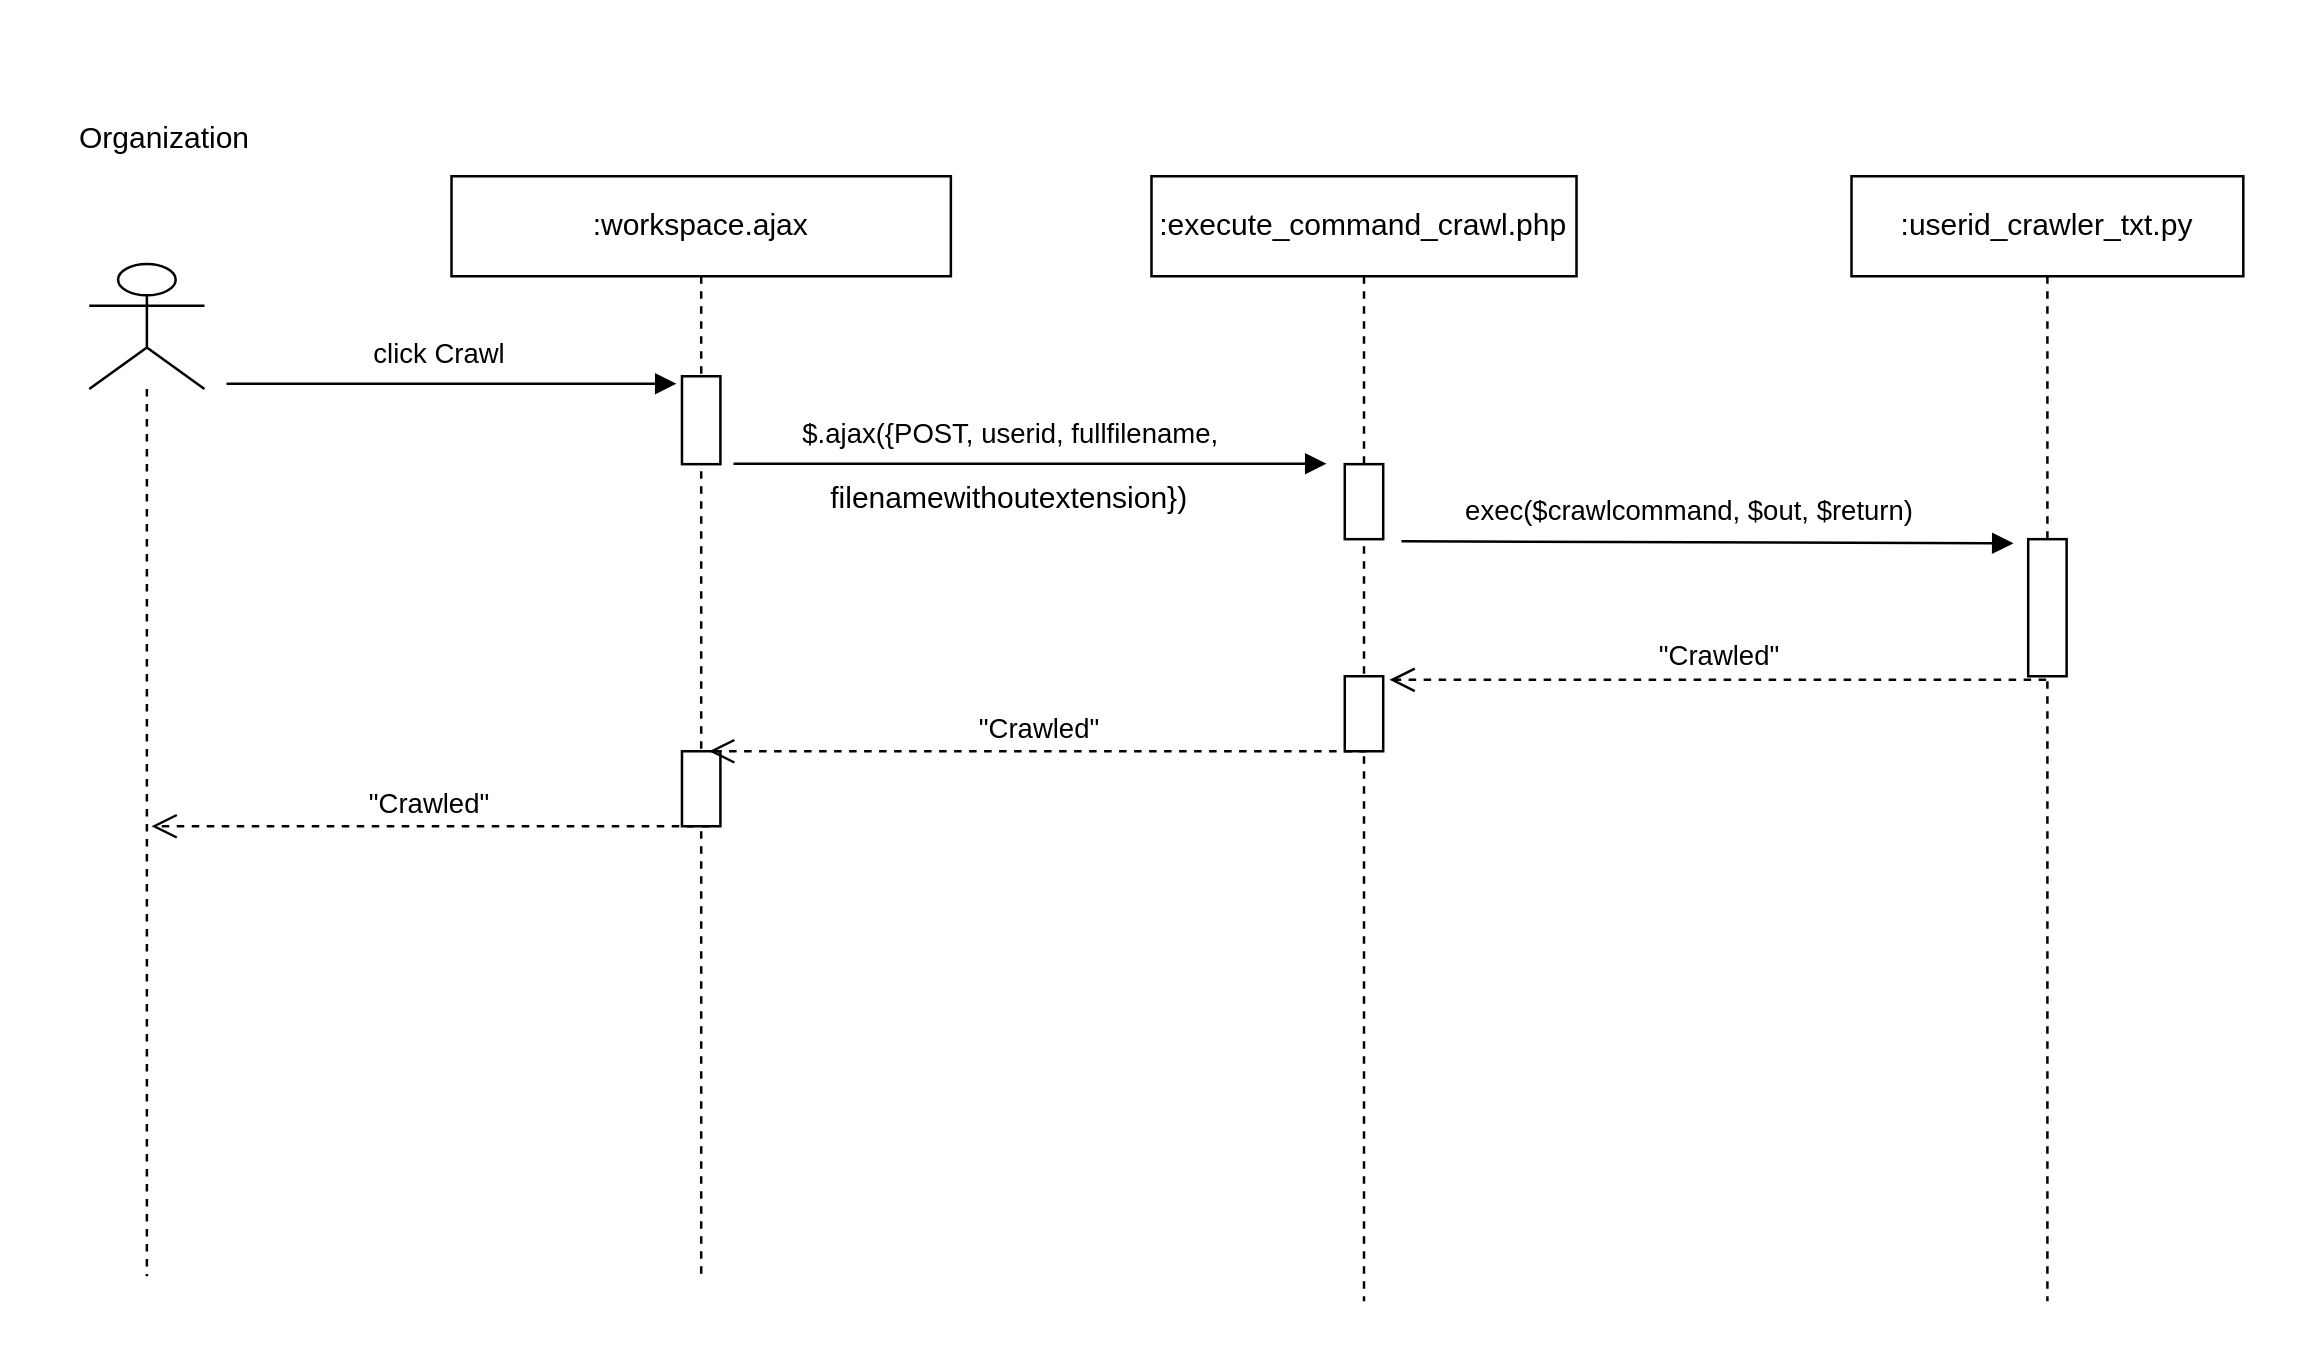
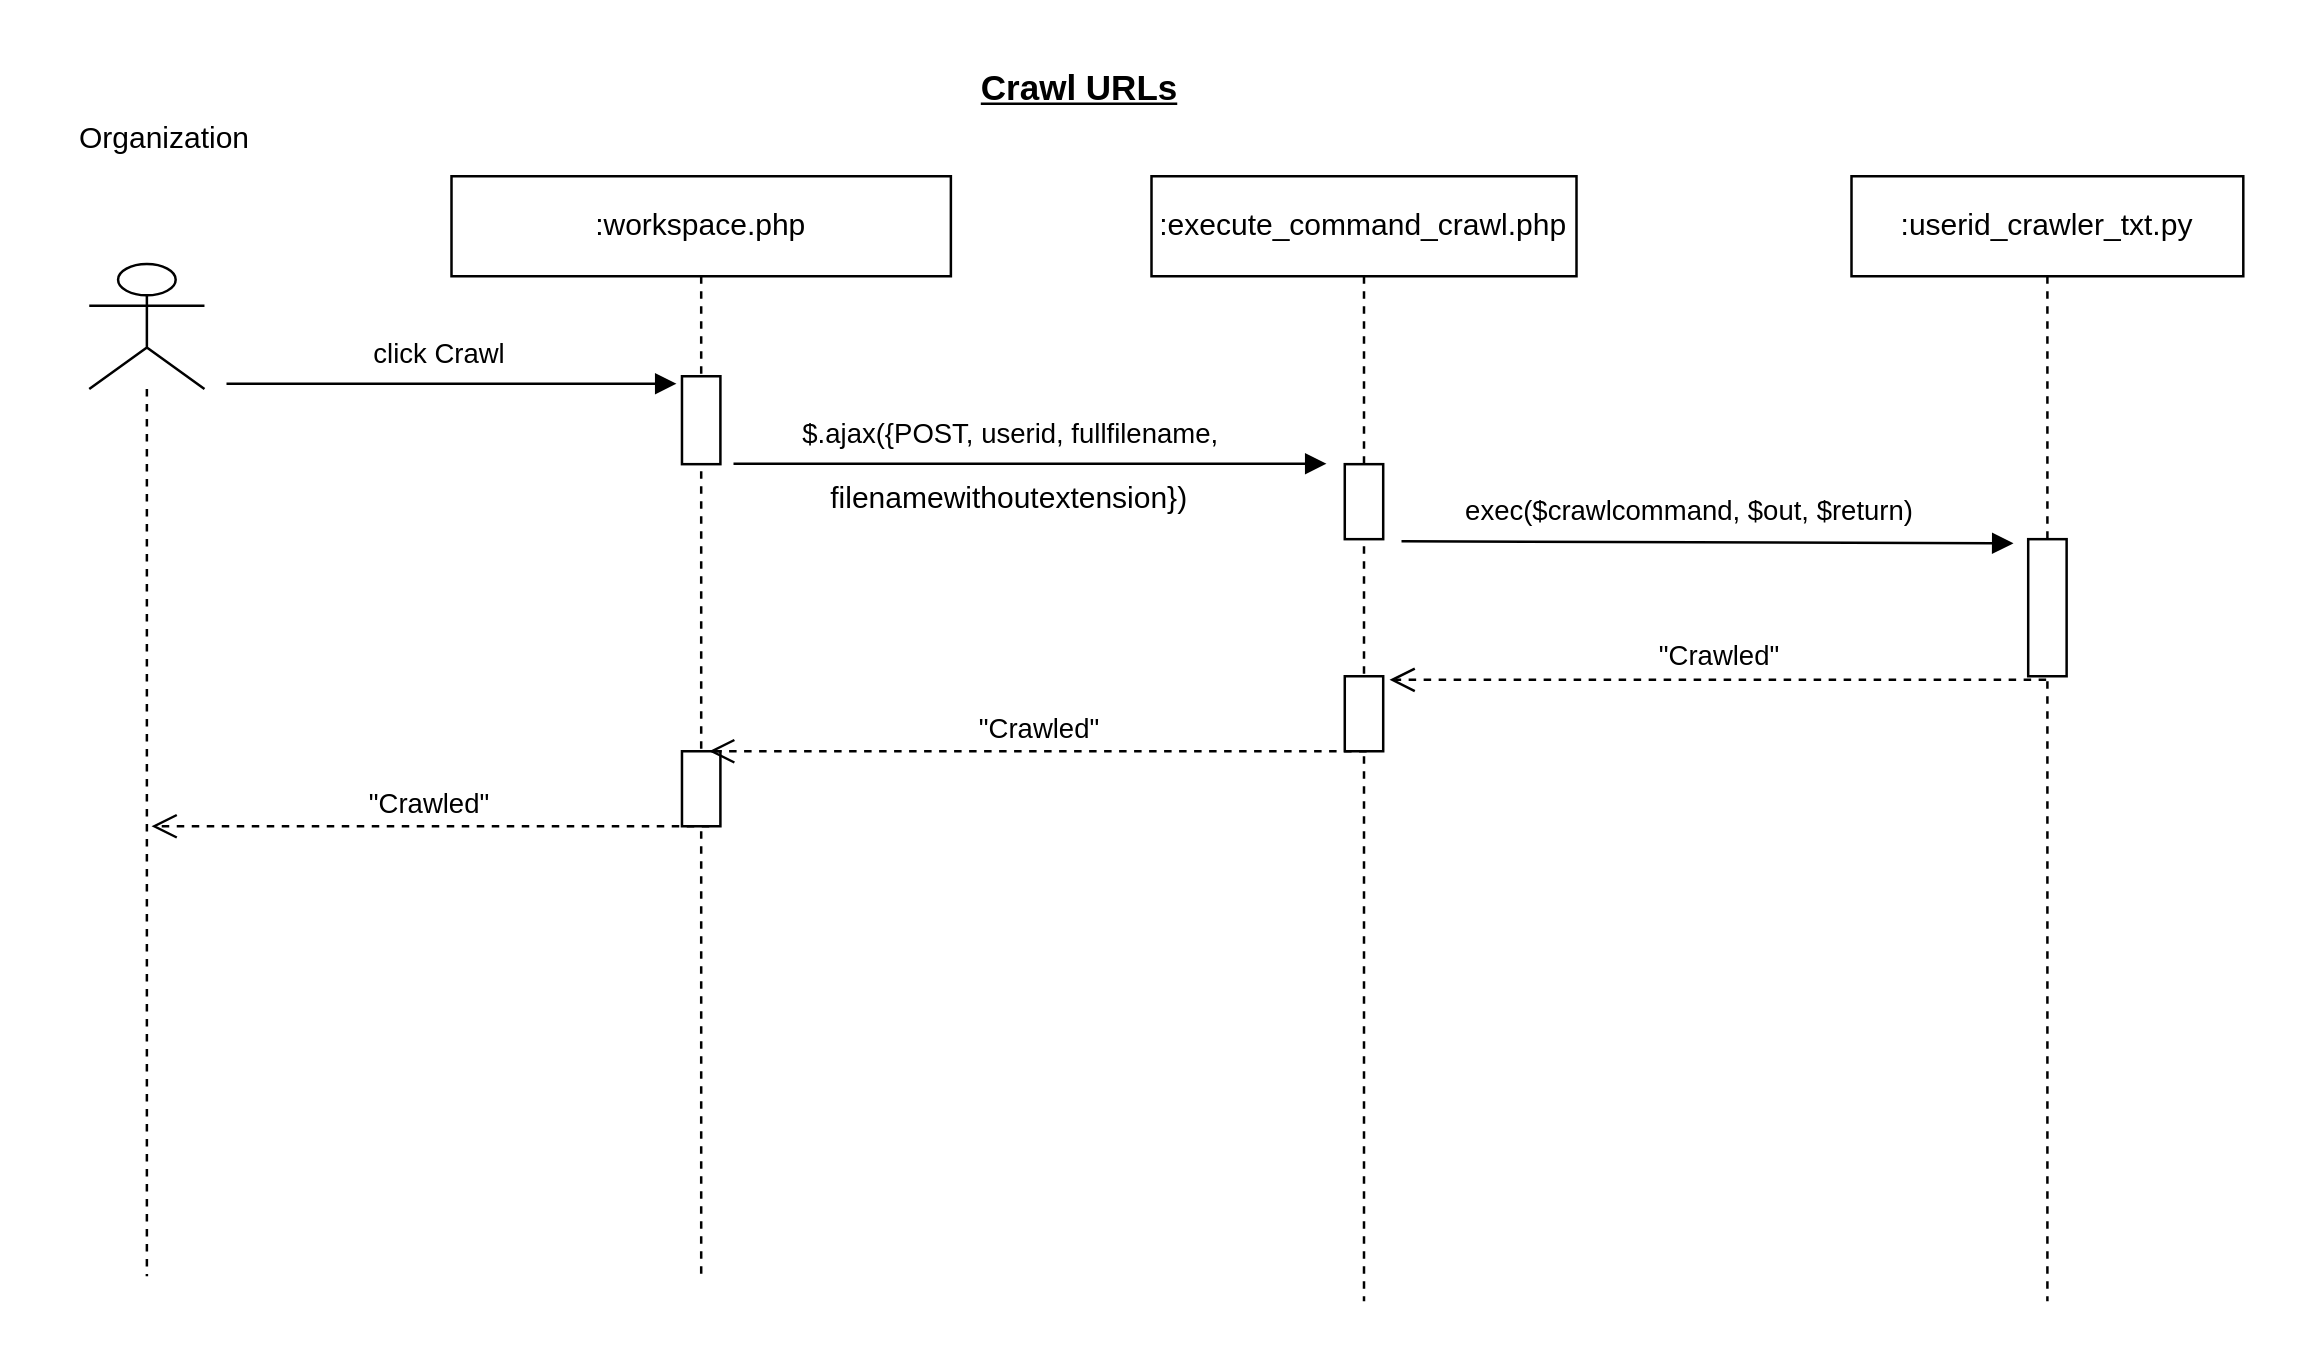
node "Crawl URLs": added
node ":workspace.ajax": label ":workspace.ajax" -> ":workspace.php"
